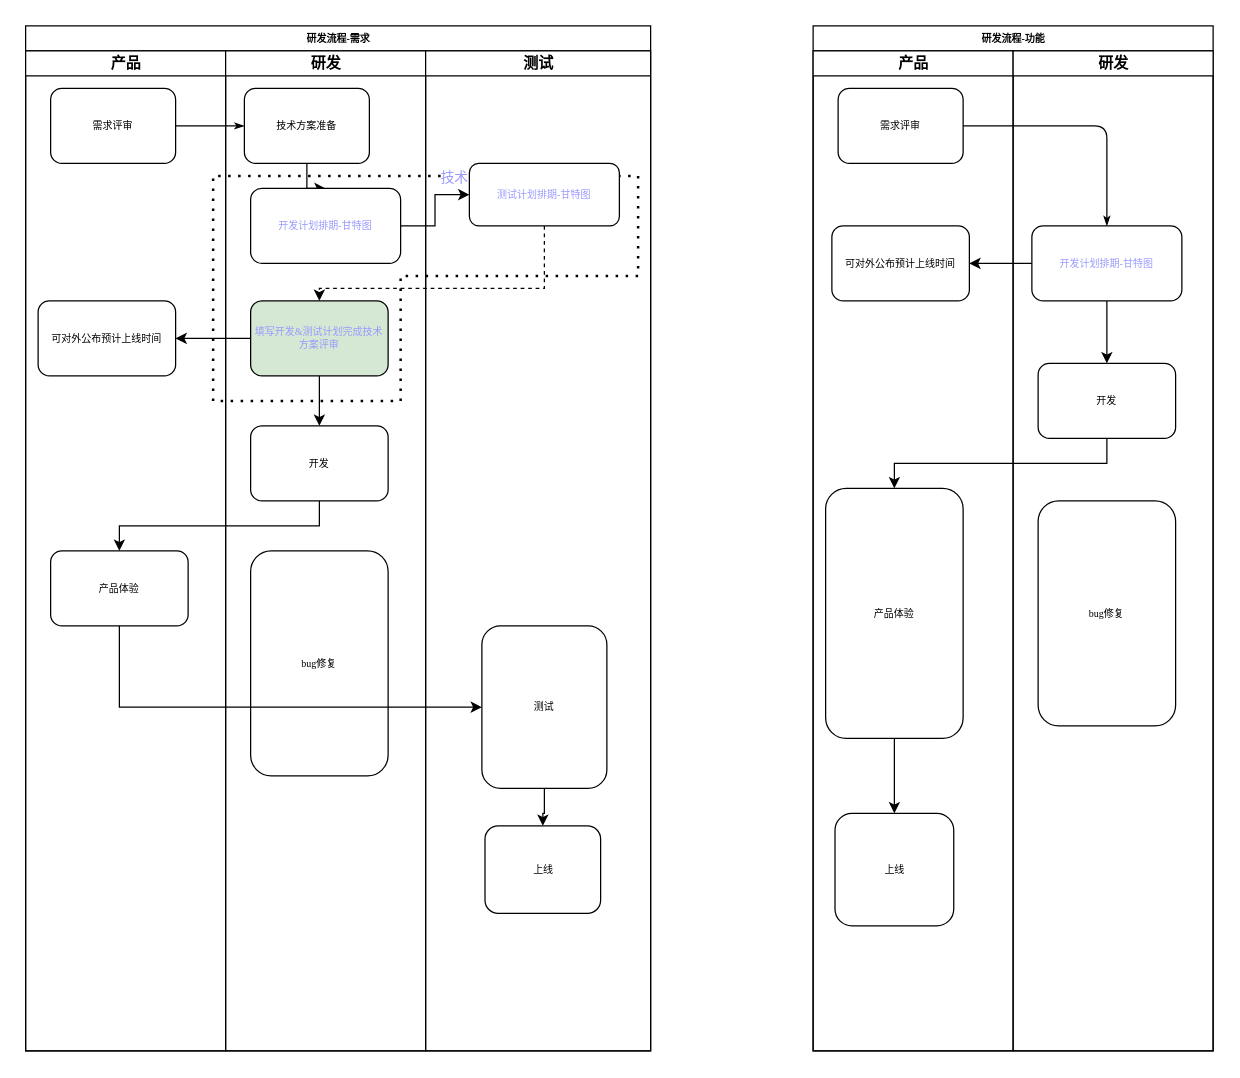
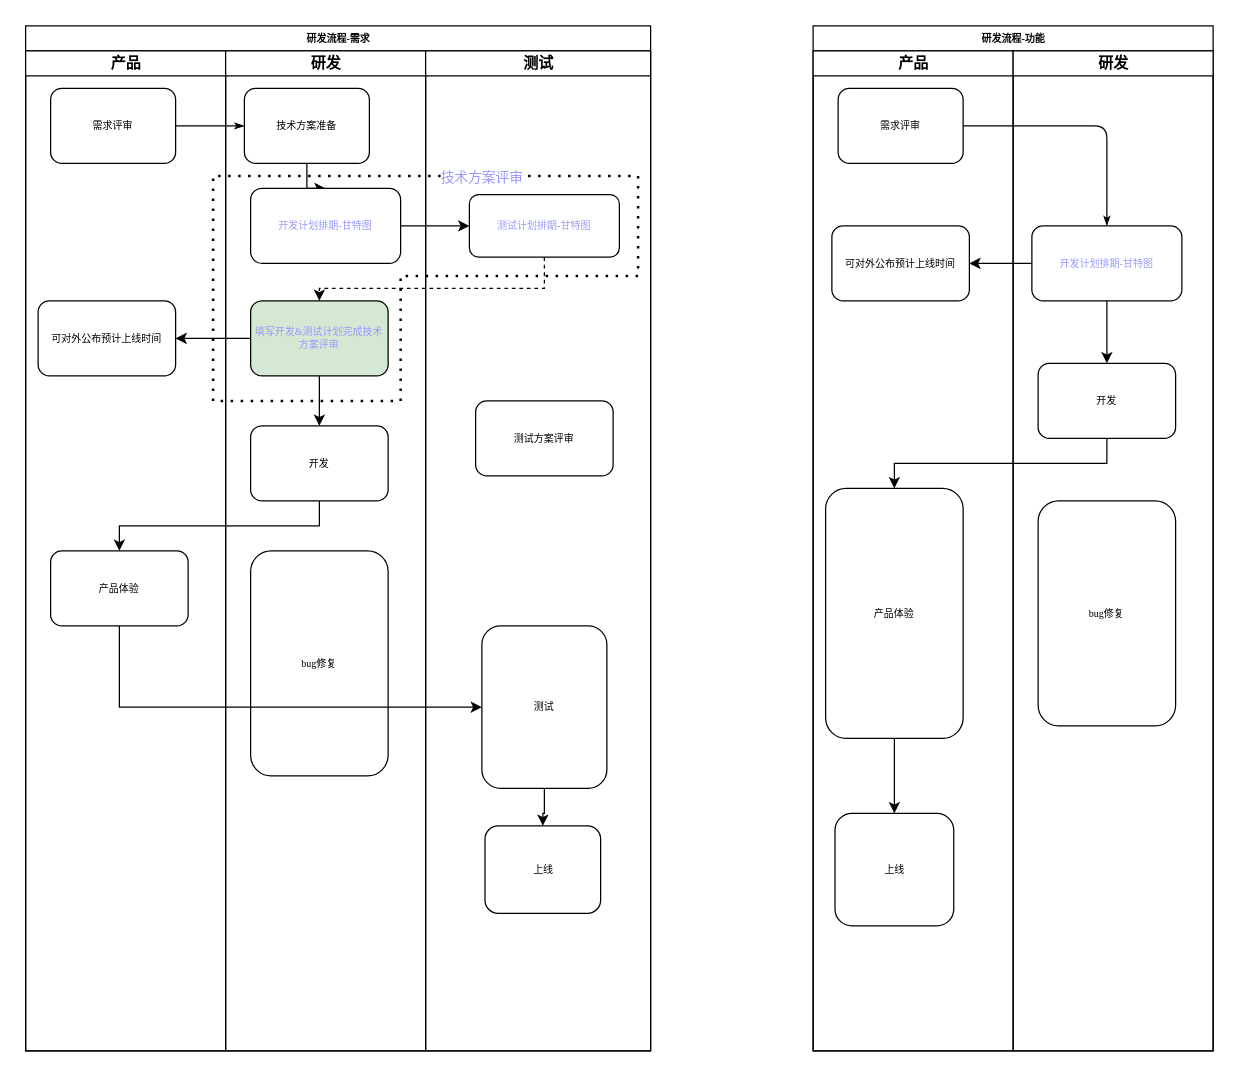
node "测试计划排期-甘特图": moved (544, 194) -> (544, 226)
node "测试方案评审": added
